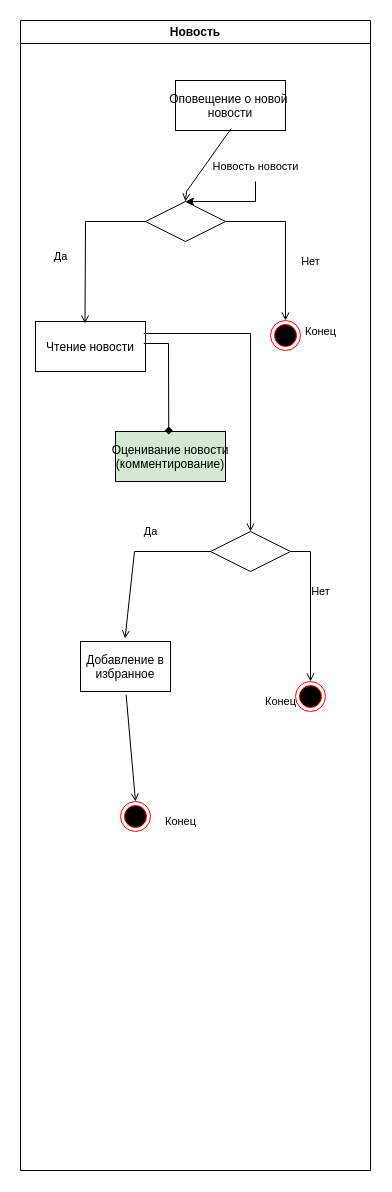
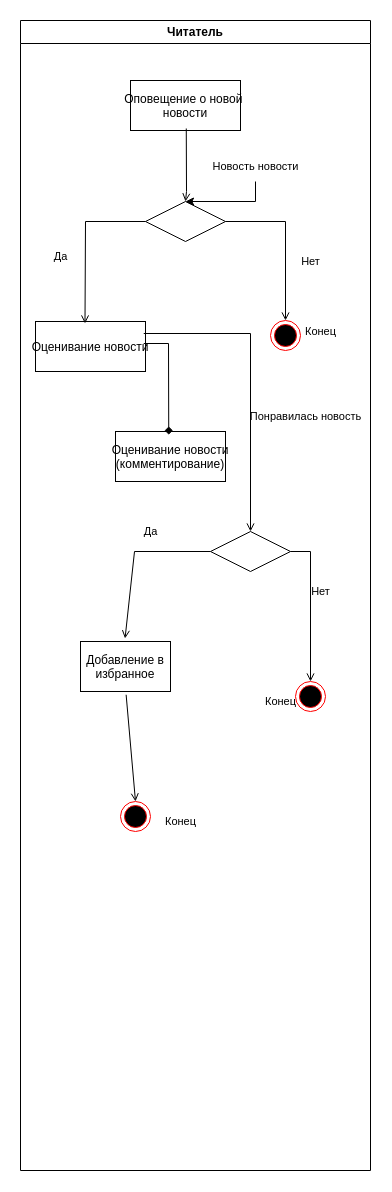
node "Новость": label "Новость" -> "Читатель"
node "Оповещение о новой новости": moved (231, 106) -> (186, 106)
node "Чтение новости": label "Чтение новости" -> "Оценивание новости"
node "Понравилась новость": added
node "Оценивание новости (комментирование)": fillcolor #d5e8d4 -> #ffffff
